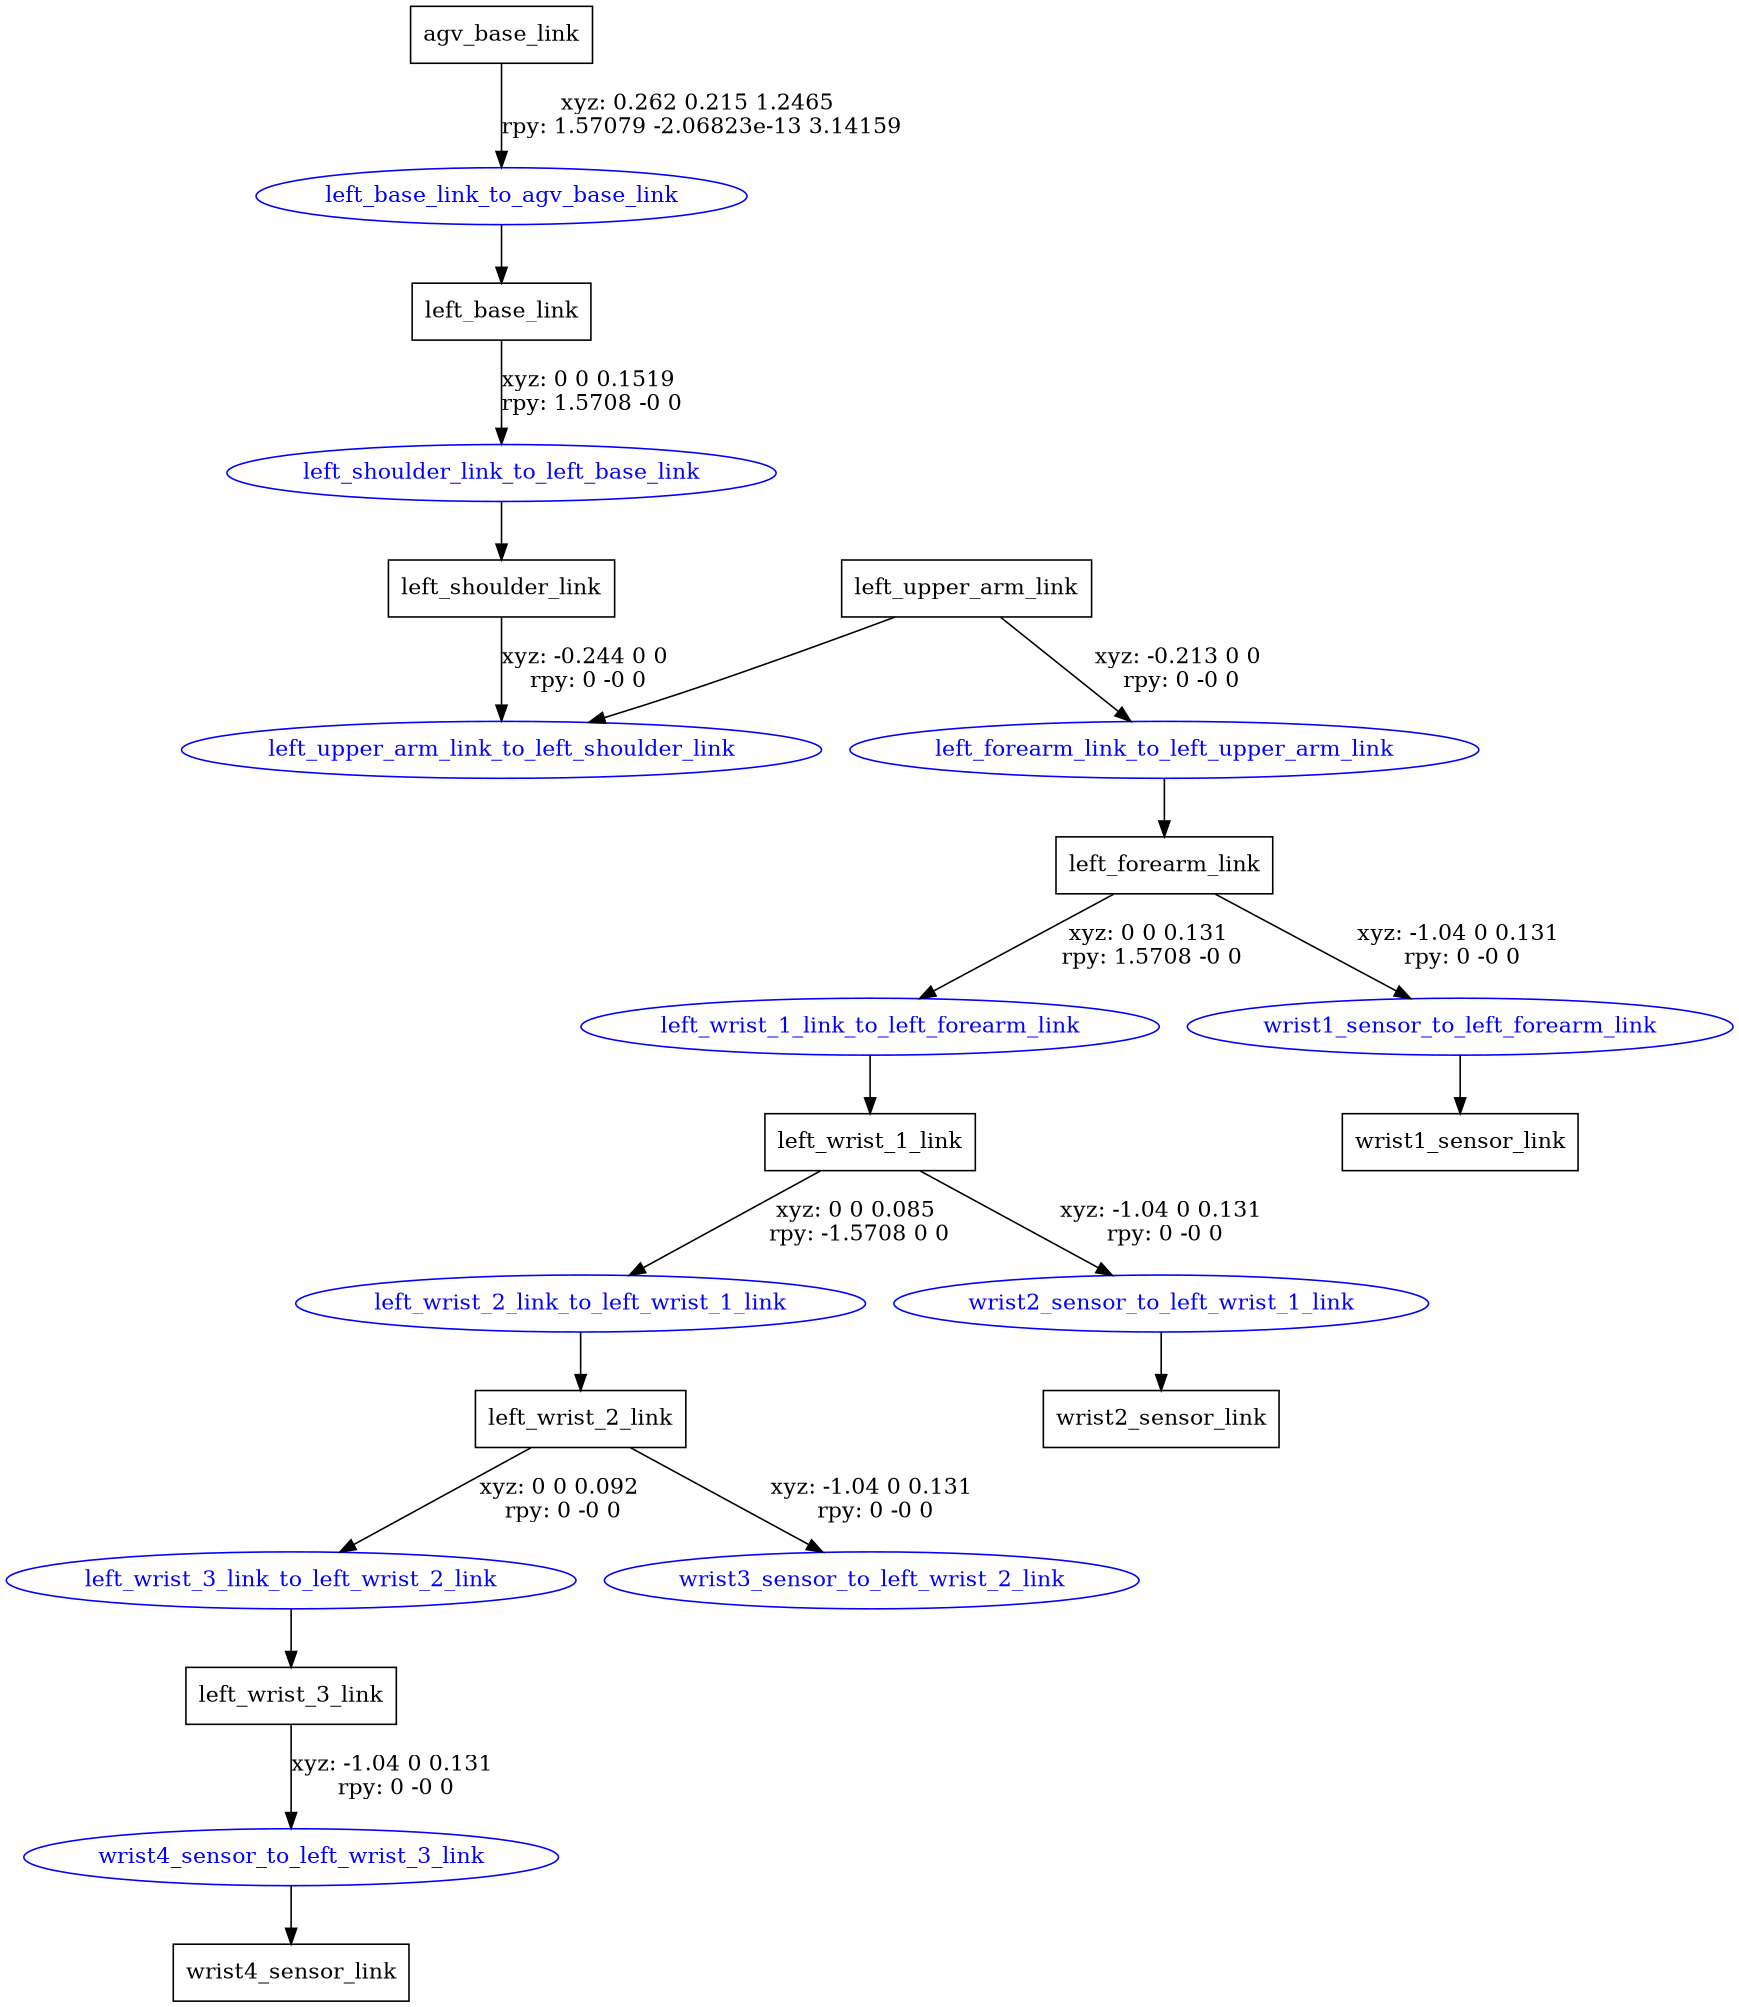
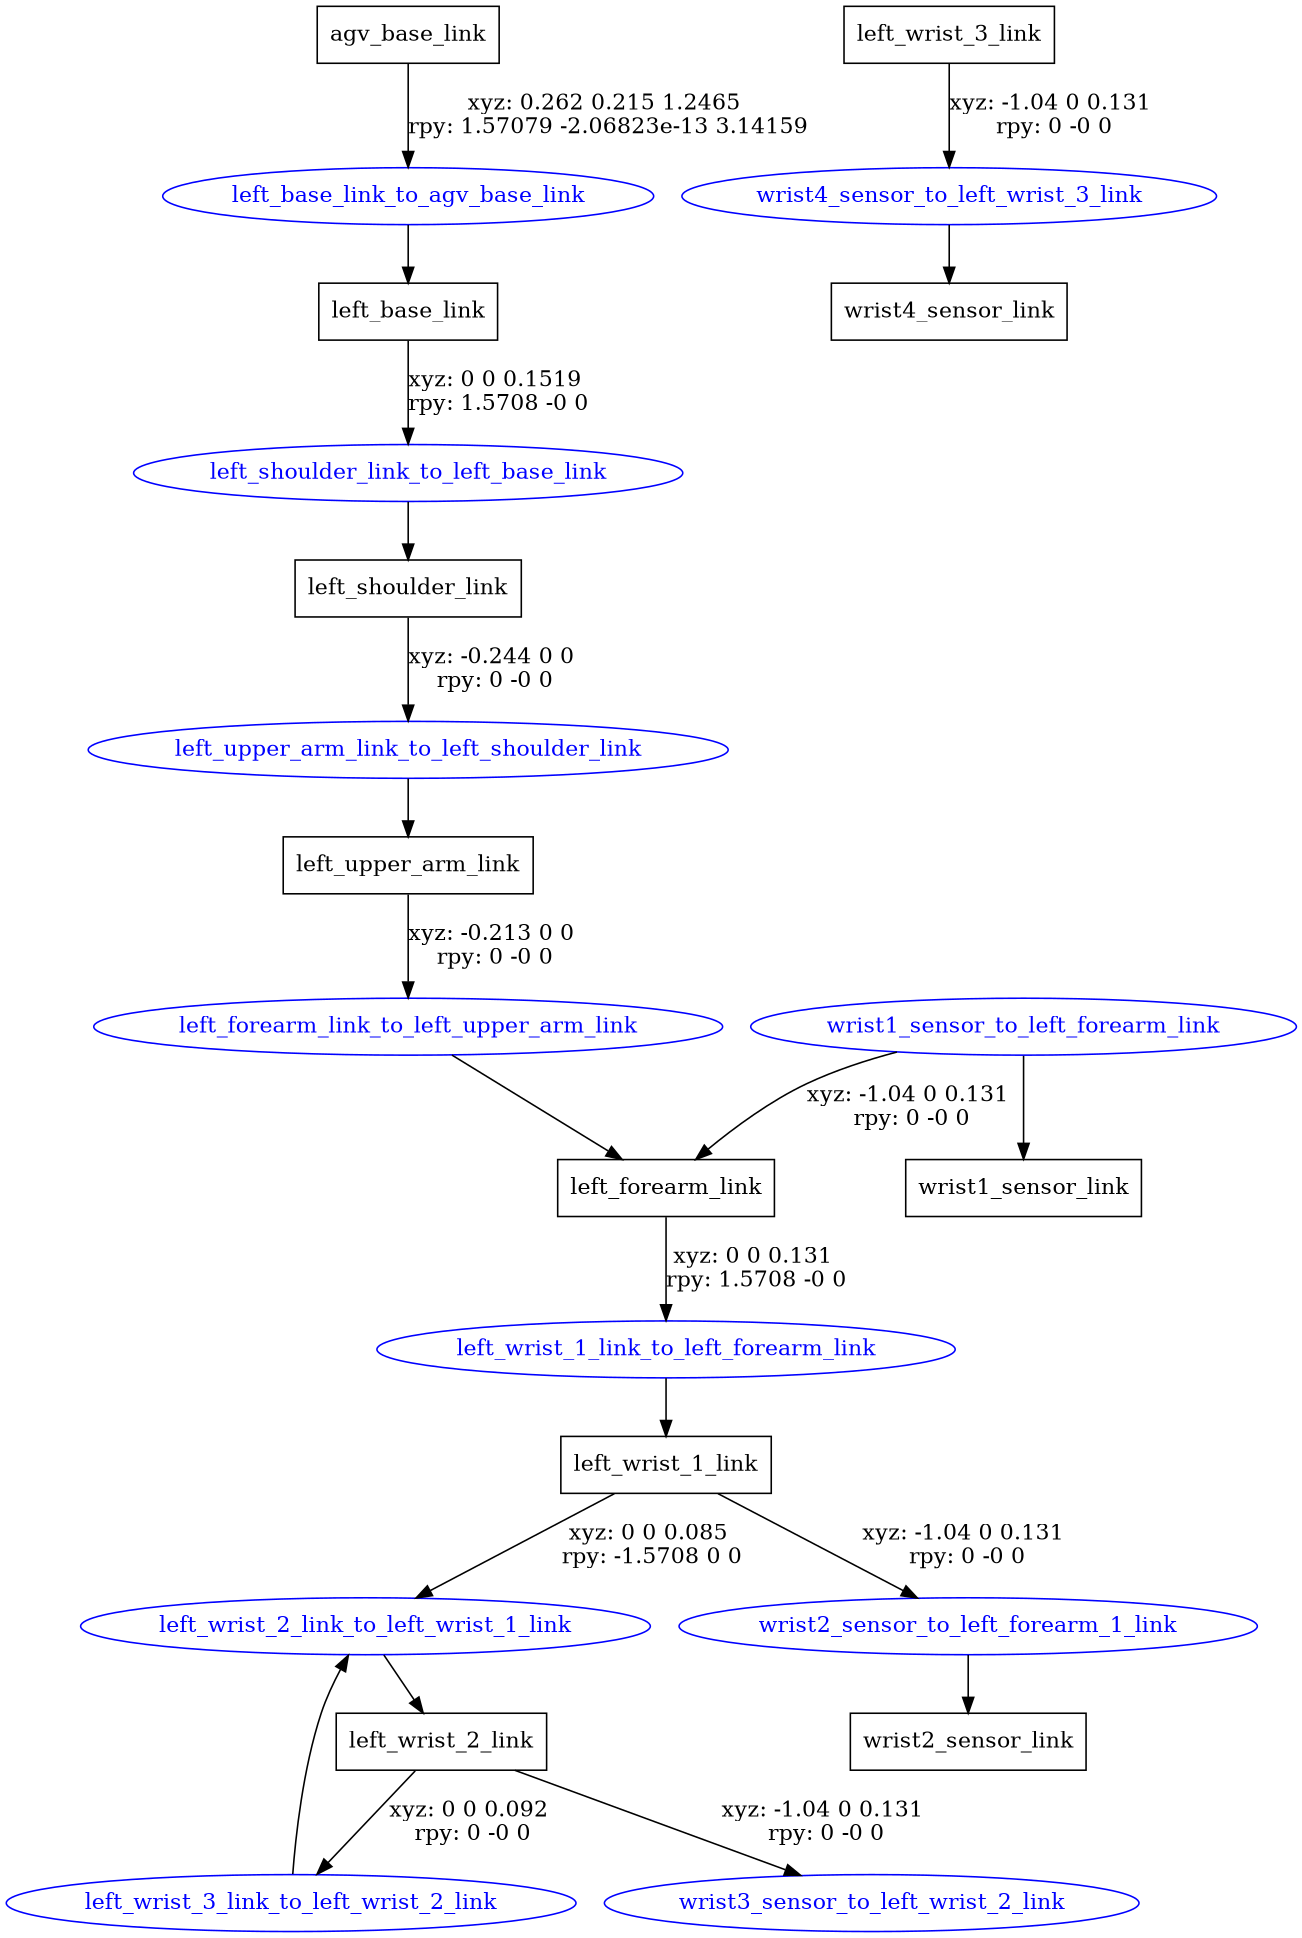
edge "left_upper_arm_link" -> "left_upper_arm_link_to_left_shoulder_link": reversed
edge "left_forearm_link" -> "wrist1_sensor_to_left_forearm_link": reversed
node "wrist2_sensor_to_left_wrist_1_link": label "wrist2_sensor_to_left_wrist_1_link" -> "wrist2_sensor_to_left_forearm_1_link"
edge "left_wrist_3_link_to_left_wrist_2_link" -> "left_wrist_3_link": now "left_wrist_3_link_to_left_wrist_2_link" -> "left_wrist_2_link_to_left_wrist_1_link"
